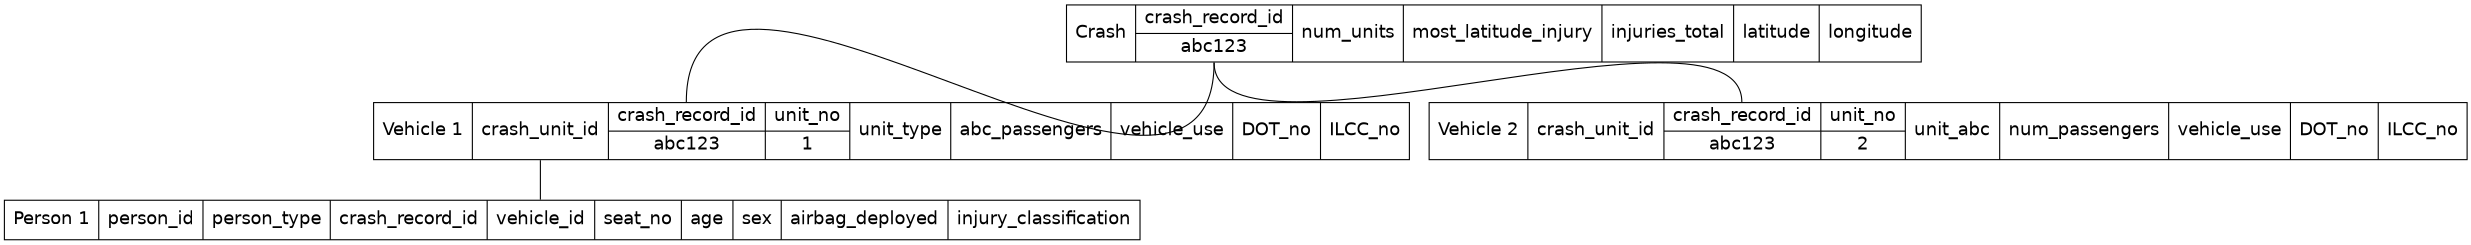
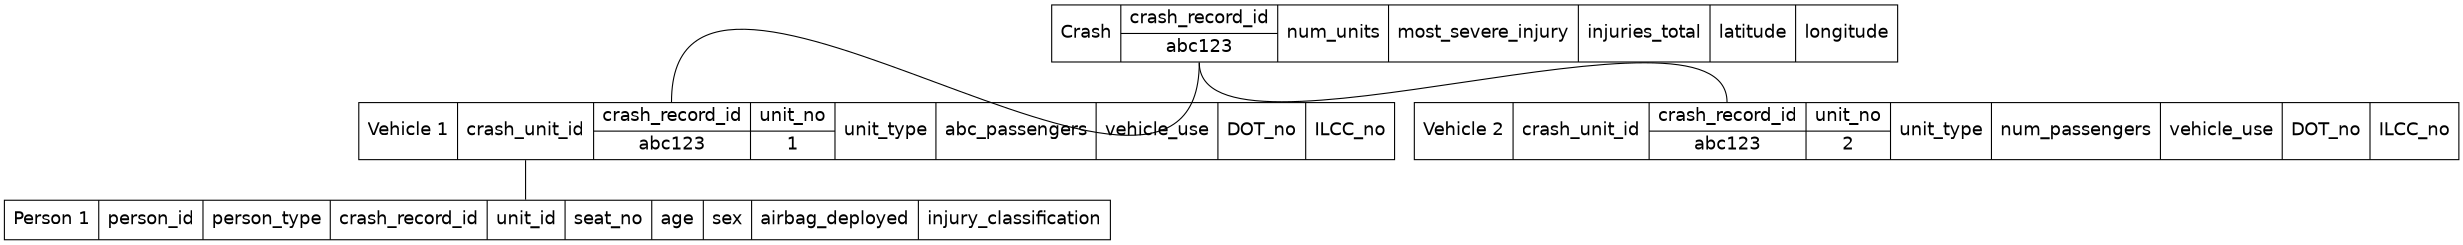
node "Crash": text "most_latitude_injury" -> "most_severe_injury"
node "Vehicle 2": text "unit_abc" -> "unit_type"
node "Person 1": text "vehicle_id" -> "unit_id"
